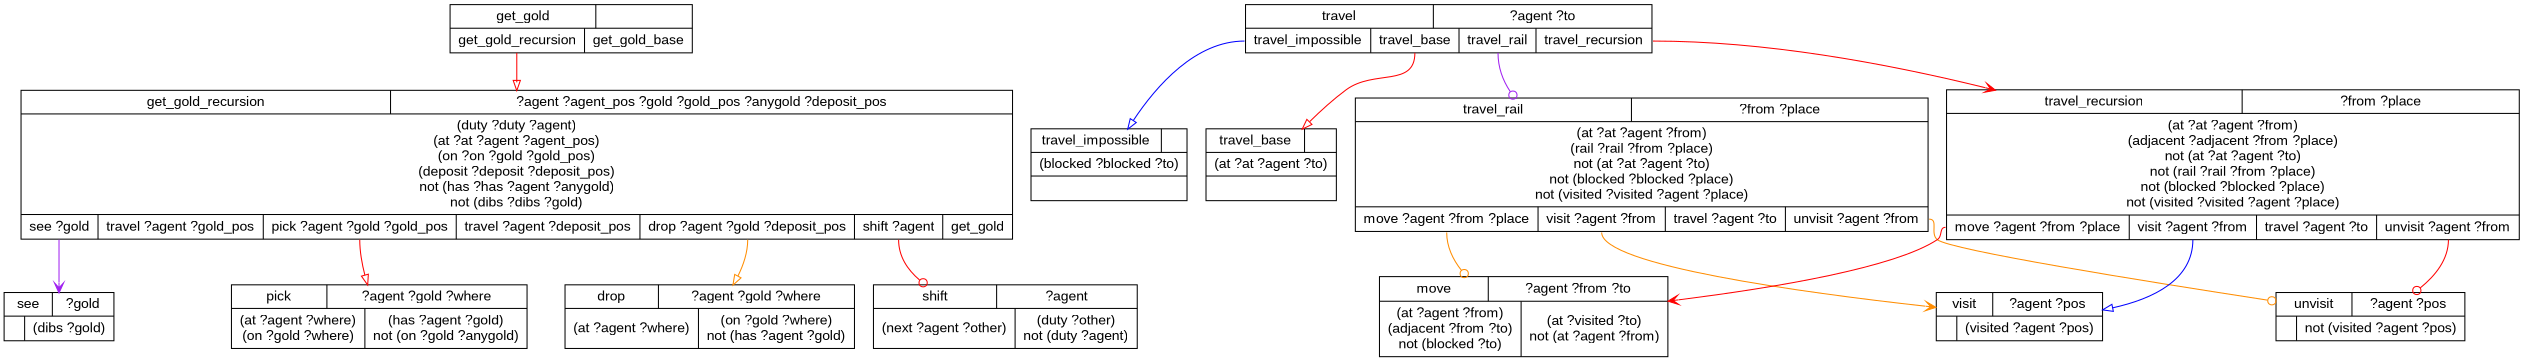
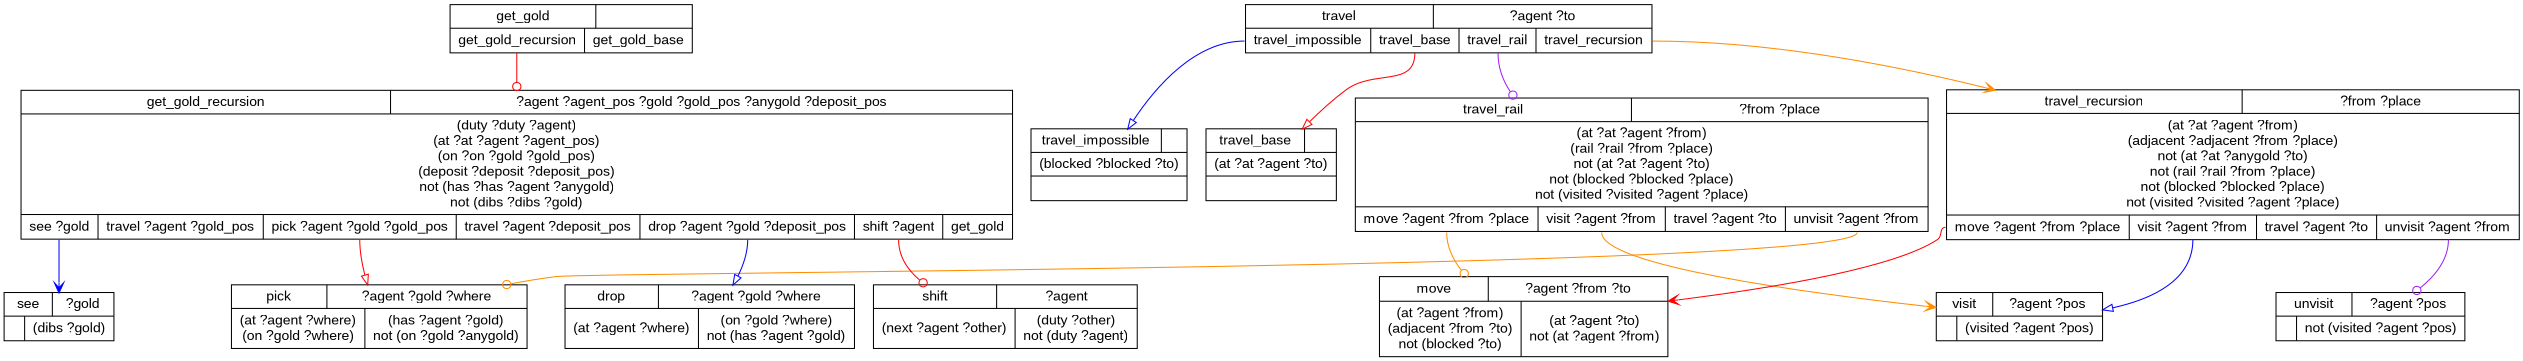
edge "travel" -> "travel_recursion": color red -> darkorange
edge "get_gold" -> "get_gold_recursion": arrowhead onormal -> odot
node "travel_recursion": text "not (at ?at ?agent ?to)" -> "not (at ?at ?anygold ?to)"
edge "get_gold_recursion" -> "drop": color darkorange -> blue
edge "get_gold_recursion" -> "see": color purple -> blue
edge "travel_recursion" -> "unvisit": color red -> purple
edge "travel_rail" -> "unvisit": now "travel_rail" -> "pick"
node "move": text "(at ?visited ?to)" -> "(at ?agent ?to)"
